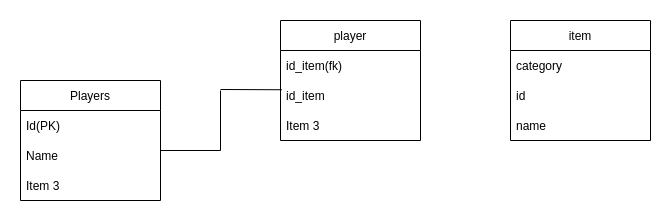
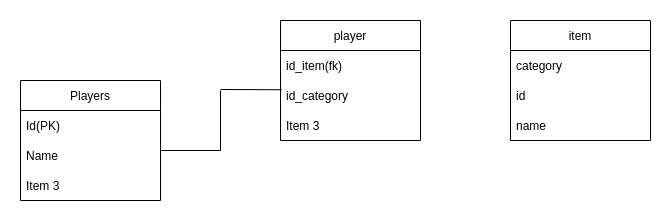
node "id_item": label "id_item" -> "id_category"
